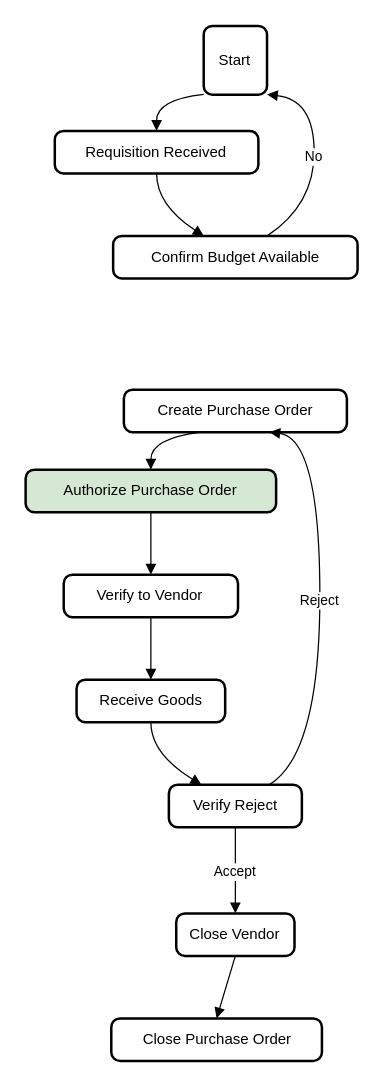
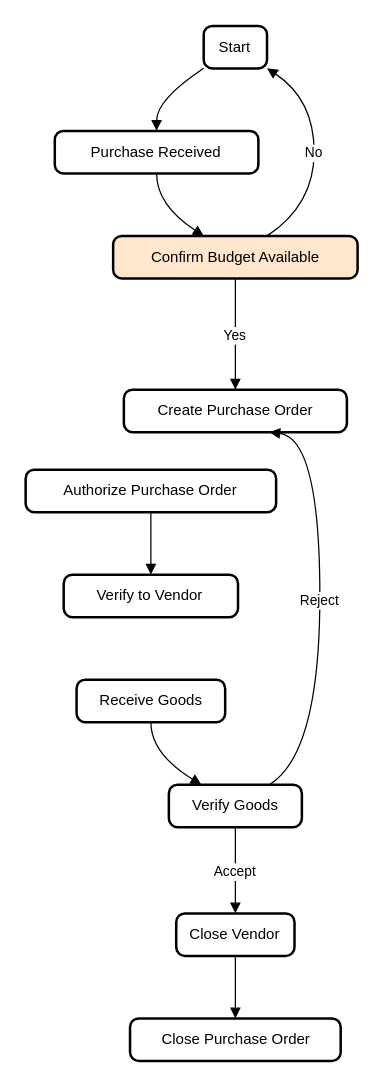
node "Start": size 63x69 -> 63x43
node "Requisition Received": label "Requisition Received" -> "Purchase Received"
node "Confirm Budget Available": fillcolor #ffffff -> #ffe6cc
edge "Confirm Budget Available" -> "Create Purchase Order": added, label "Yes"
edge "Create Purchase Order" -> "Authorize Purchase Order": removed
node "Authorize Purchase Order": fillcolor #d5e8d4 -> #ffffff
edge "Verify to Vendor" -> "Receive Goods": removed
node "Verify Reject": label "Verify Reject" -> "Verify Goods"
node "Close Purchase Order": moved (217, 1039) -> (235, 1039)
